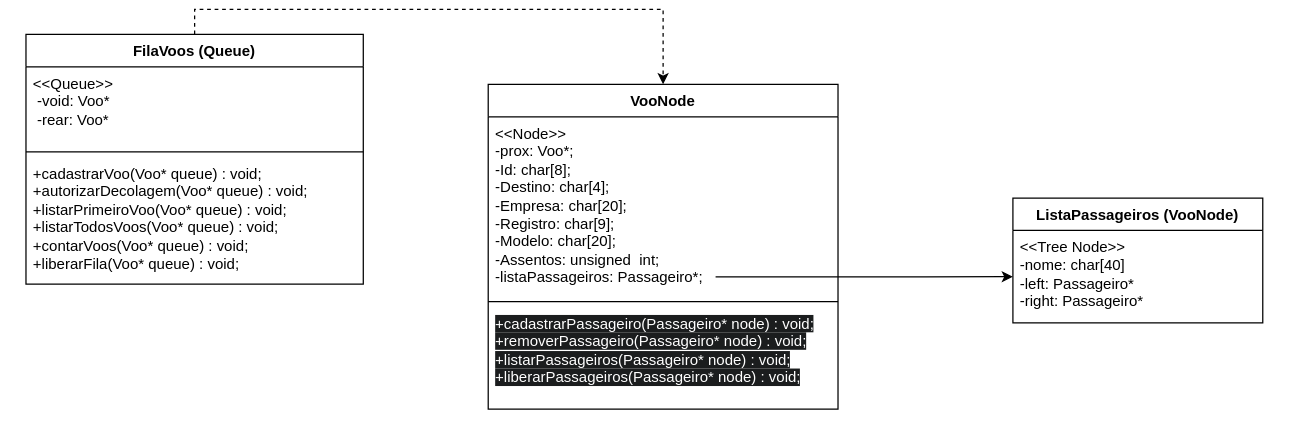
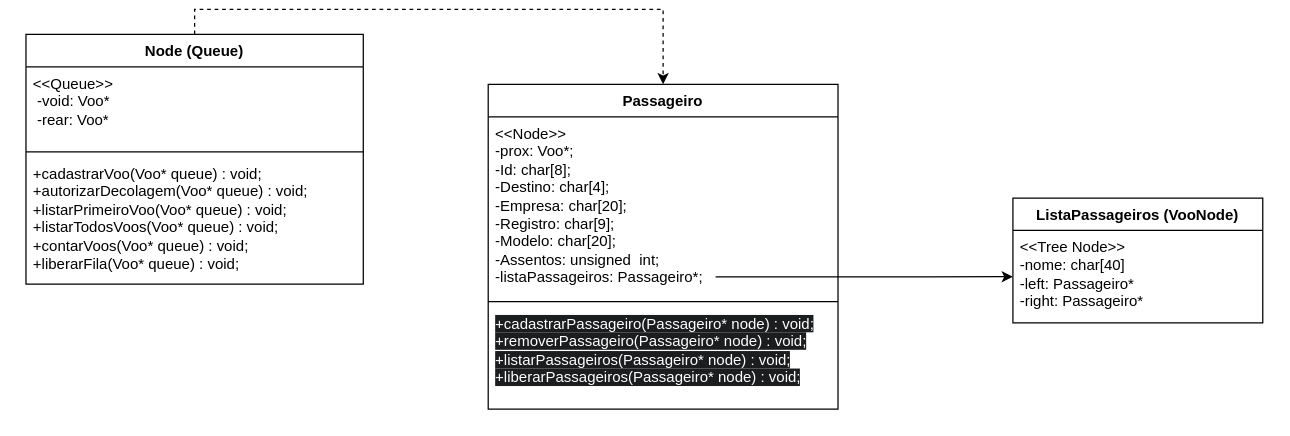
node "FilaVoos (Queue)": label "FilaVoos (Queue)" -> "Node (Queue)"
node "VooNode": label "VooNode" -> "Passageiro"
